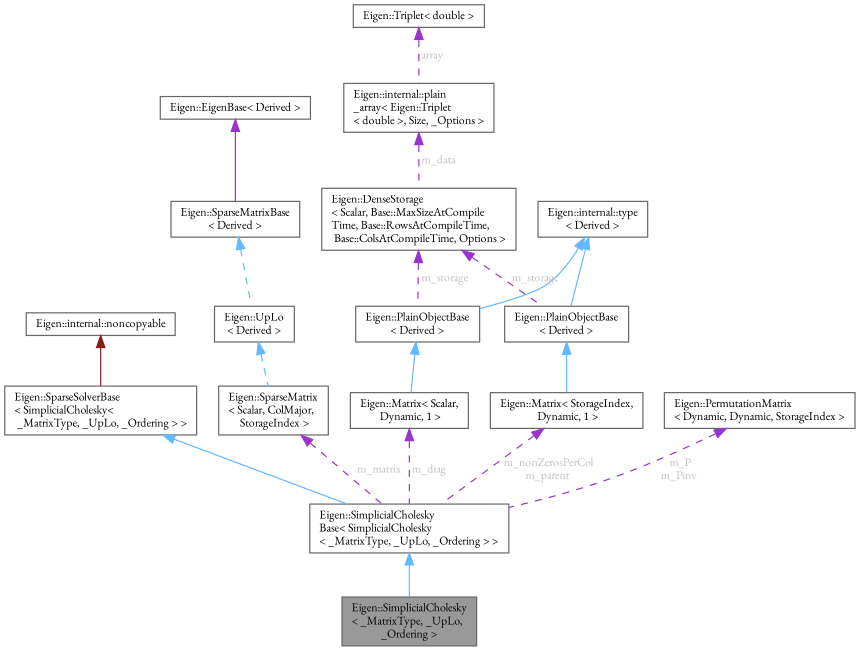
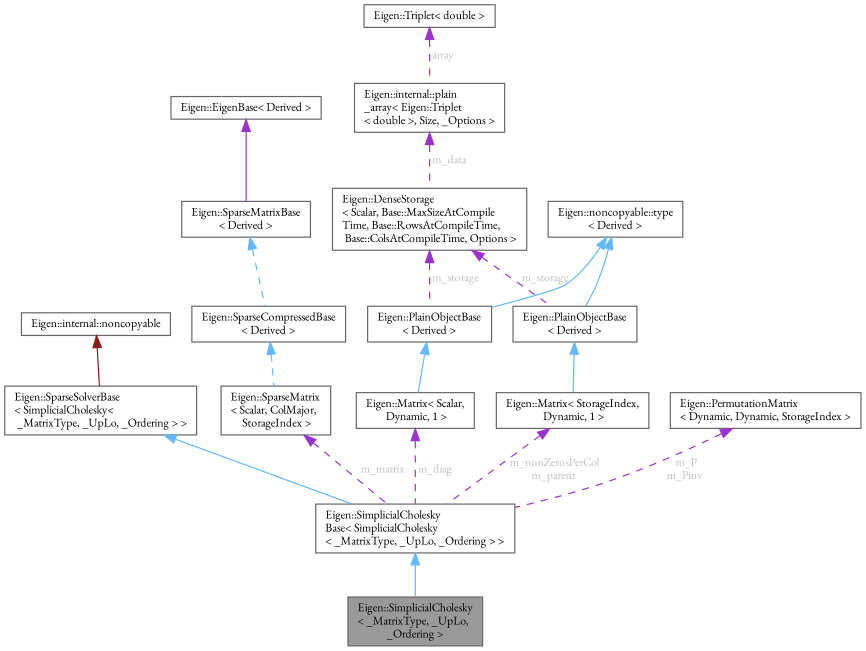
node "Eigen::internal::type < Derived >": label "Eigen::internal::type < Derived >" -> "Eigen::noncopyable::type < Derived >"
node "Eigen::UpLo < Derived >": label "Eigen::UpLo < Derived >" -> "Eigen::SparseCompressedBase < Derived >"
